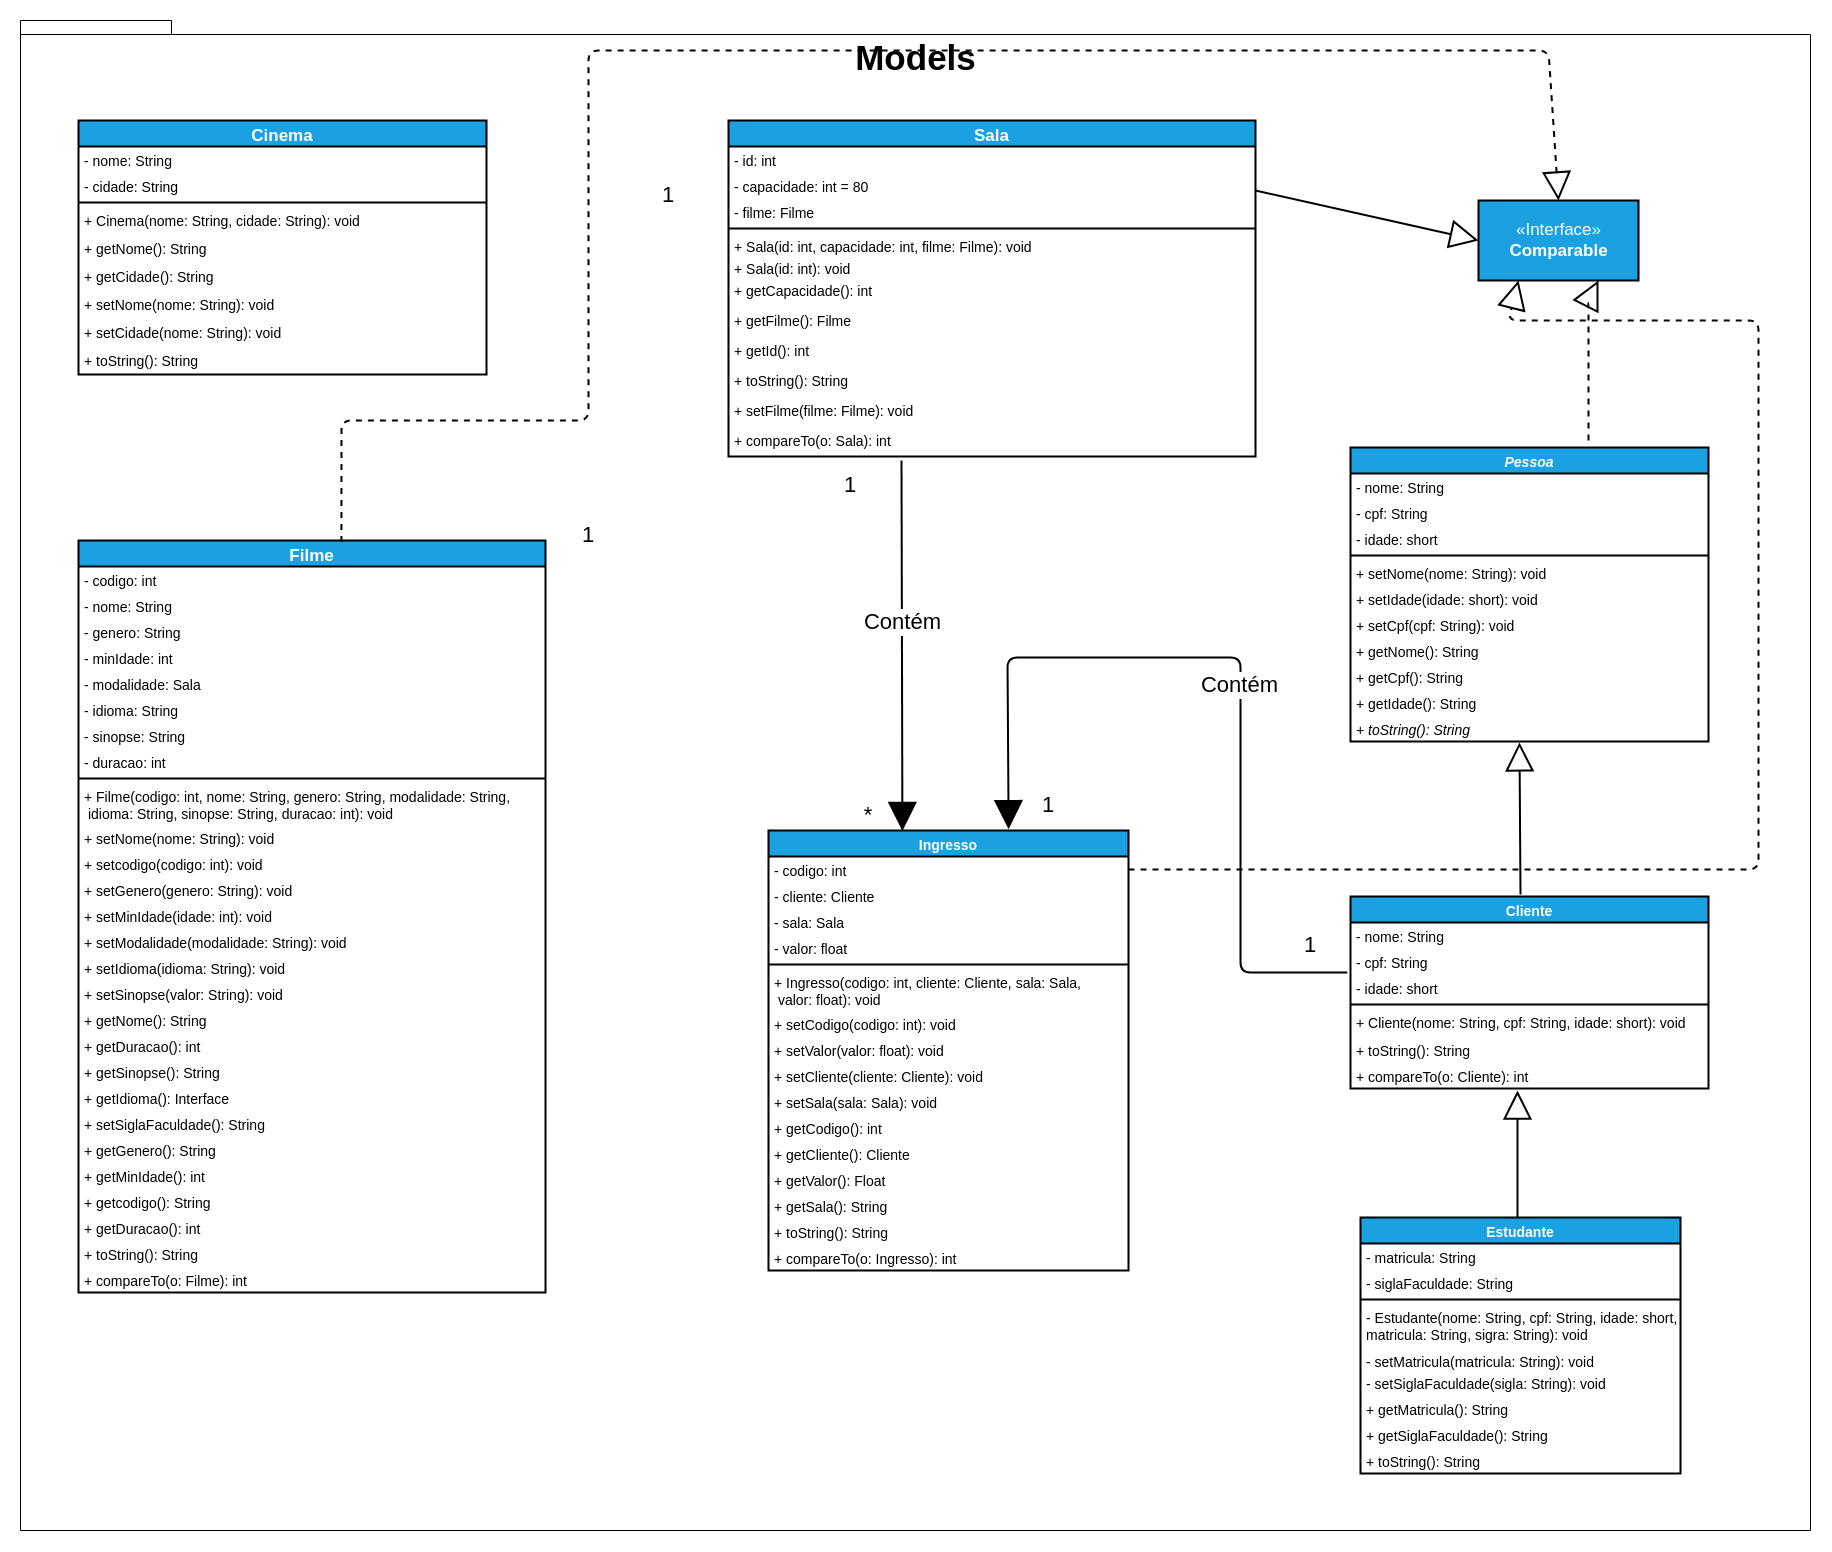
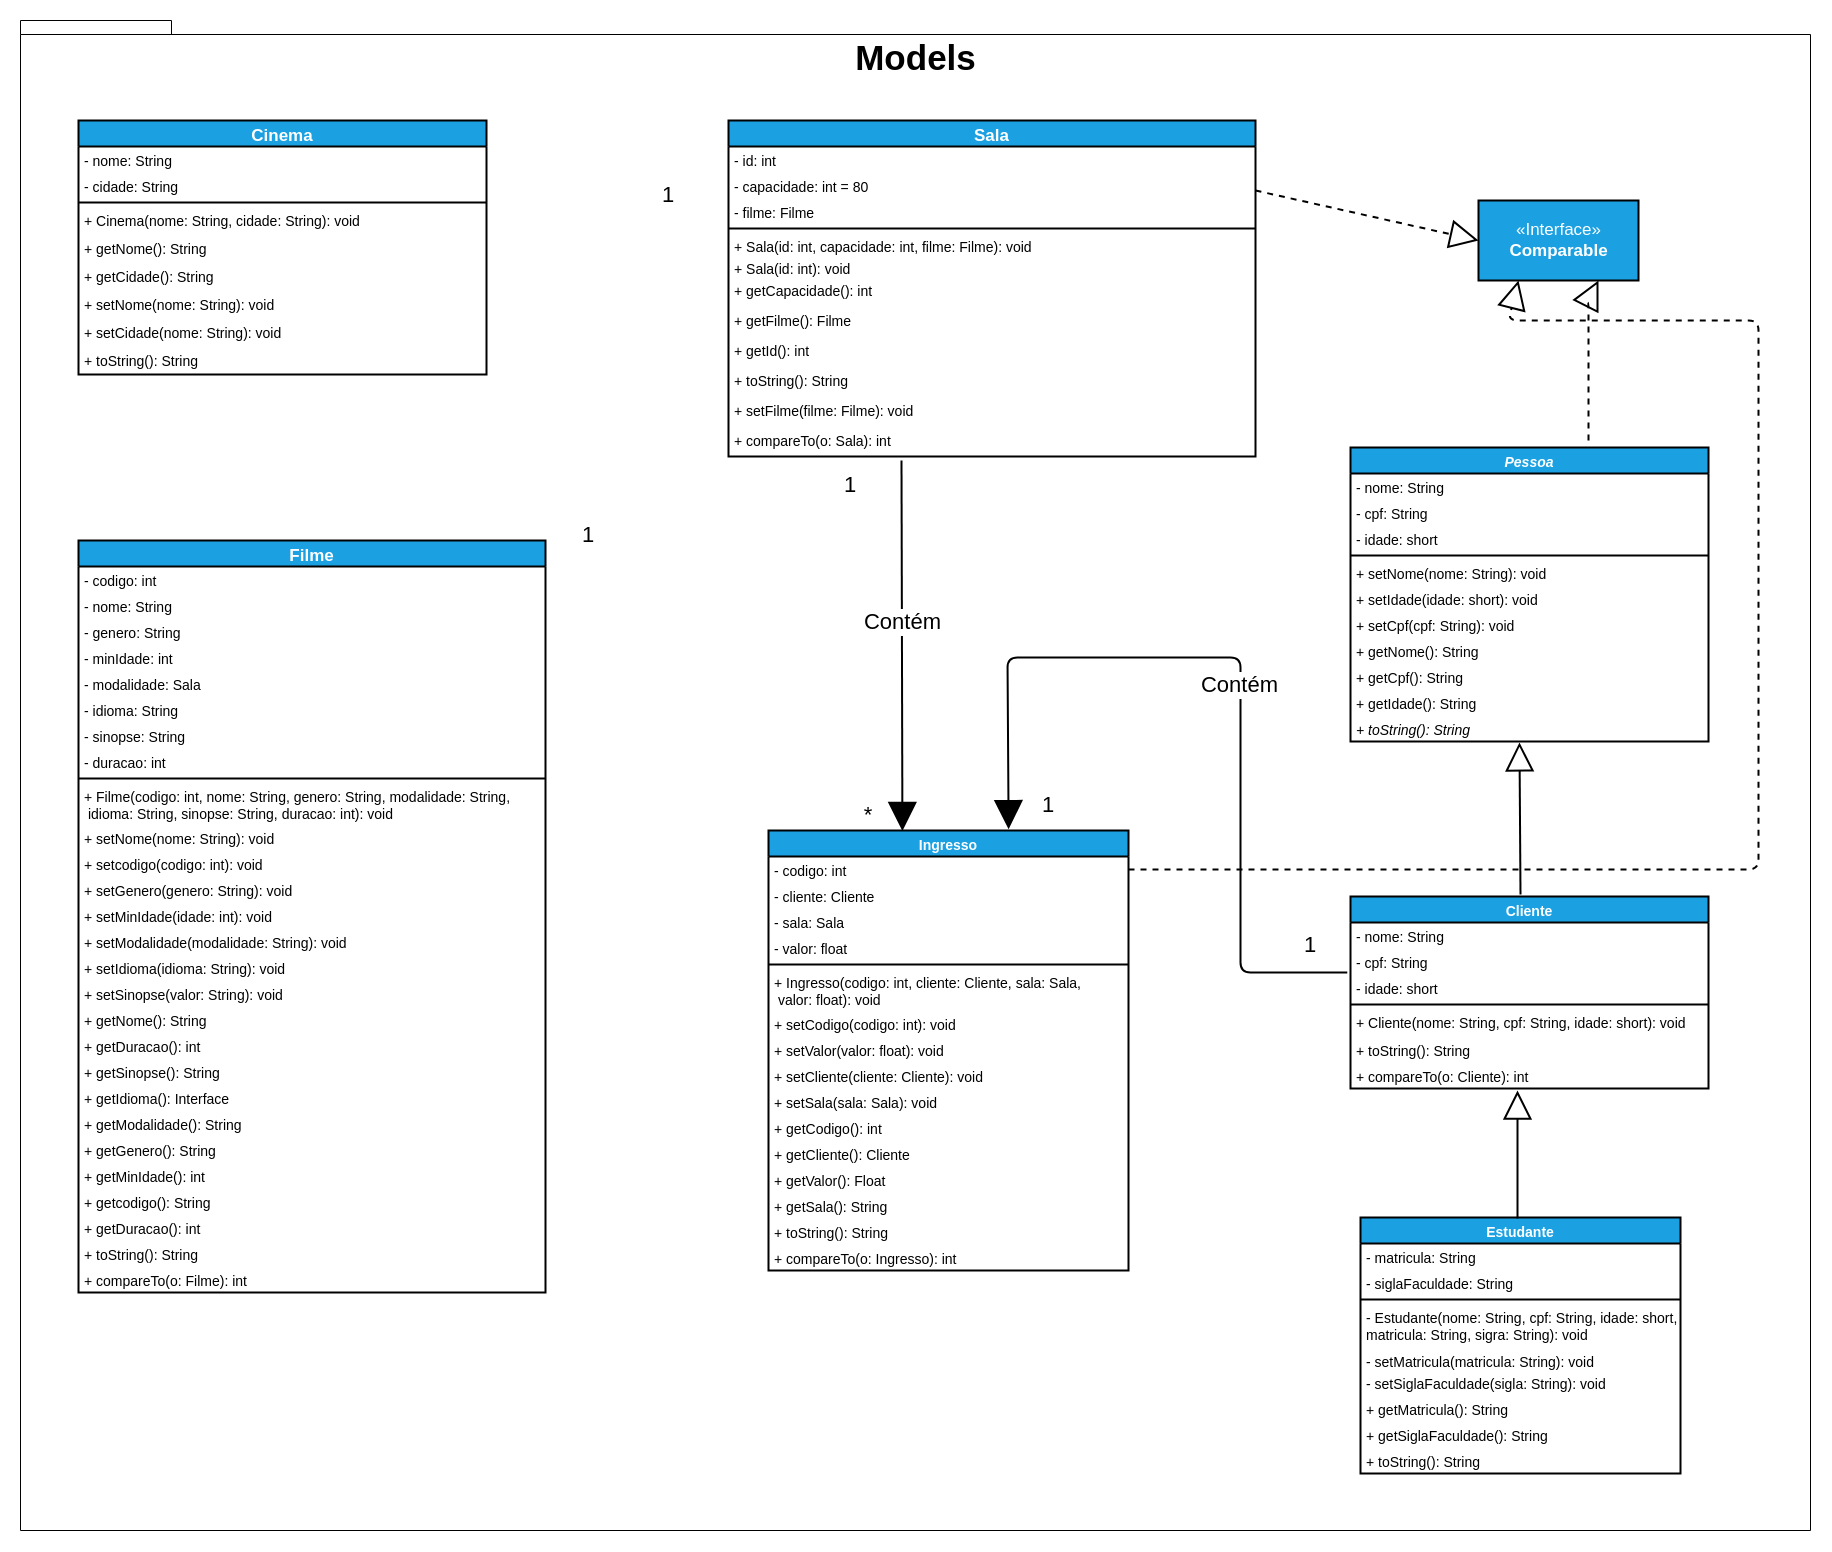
edge "- filme: Filme" -> "«Interface»Comparable": style solid -> dashed
edge "Filme" -> "«Interface»Comparable": removed
node "+ setSiglaFaculdade(): String": label "+ setSiglaFaculdade(): String" -> "+ getModalidade(): String"
